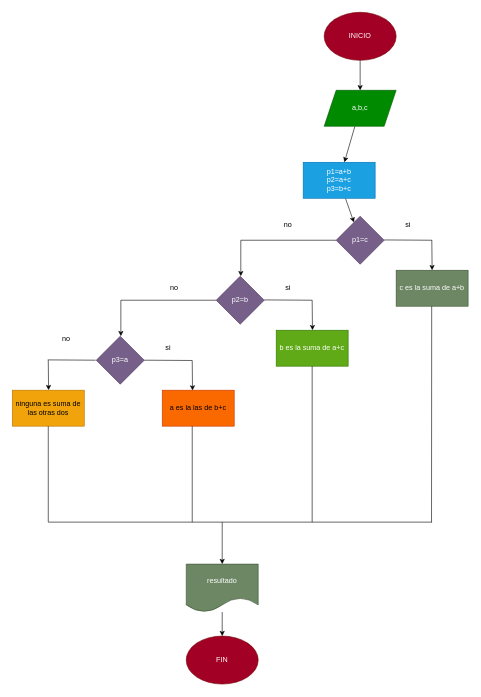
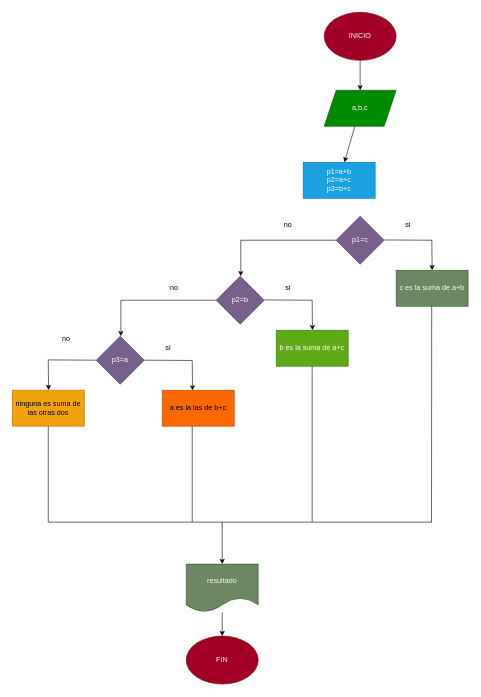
edge "p1=a+b p2=a+c p3=b+c" -> "p1=c": removed
